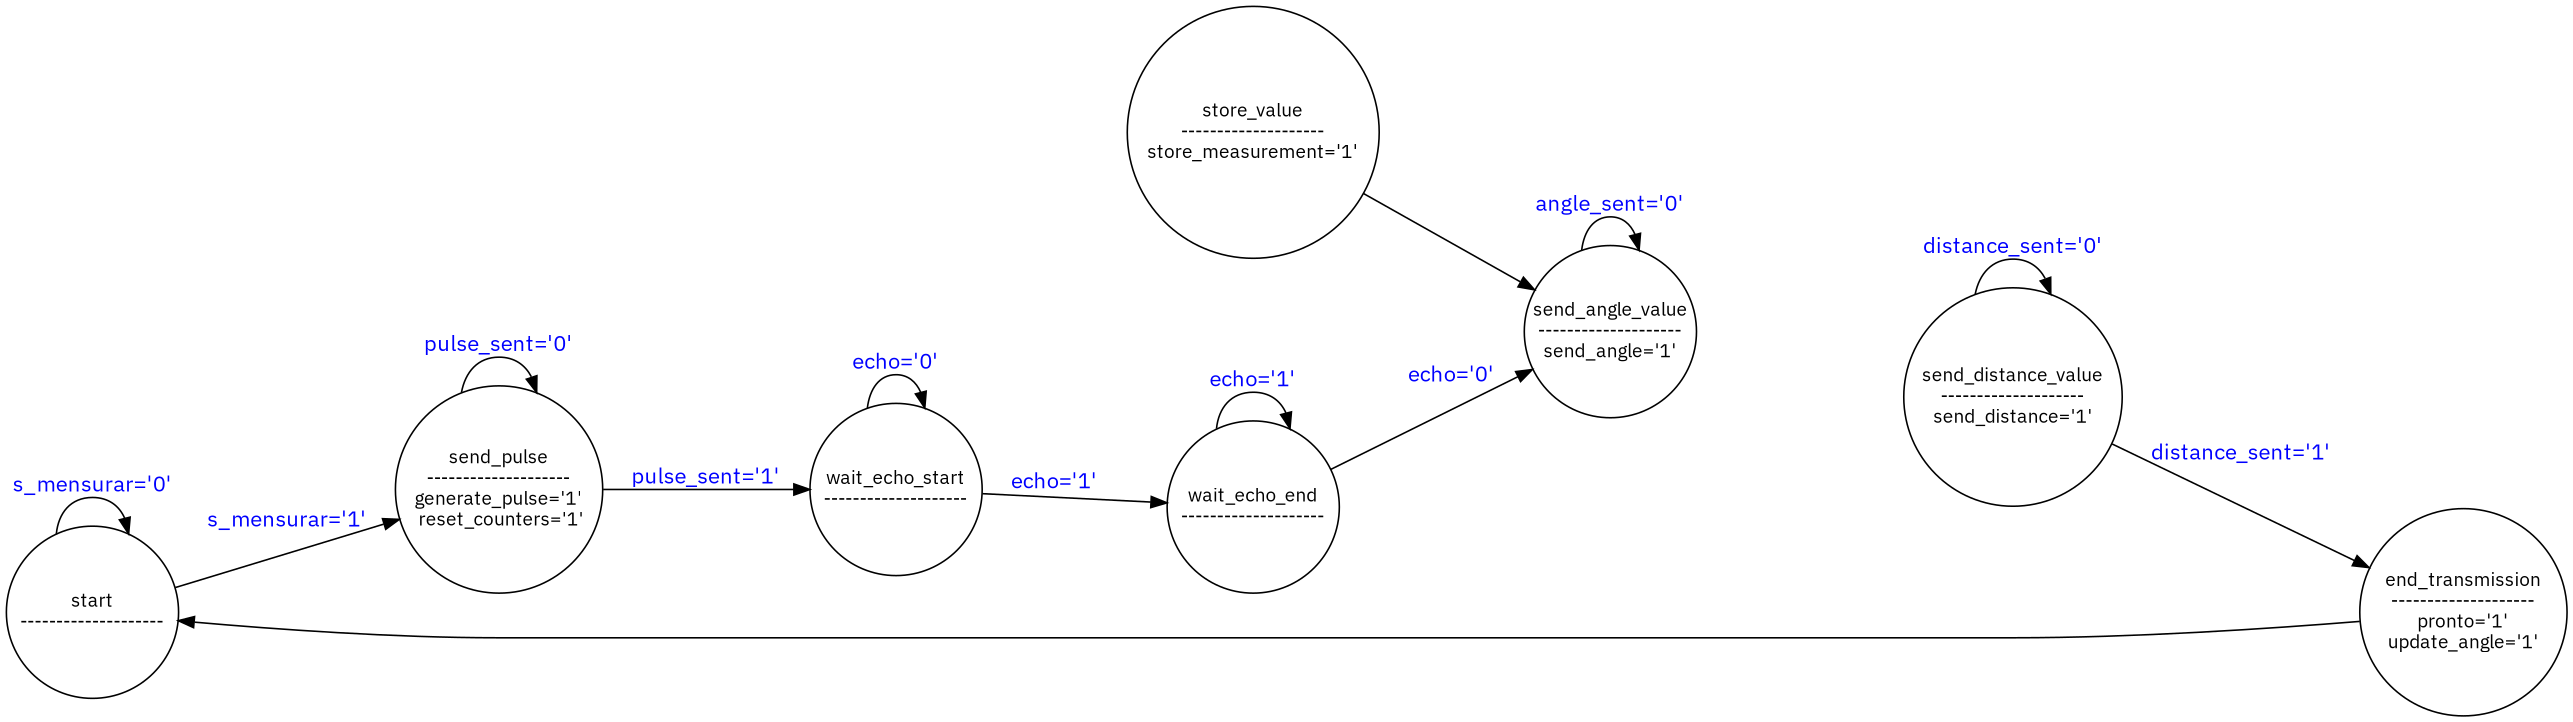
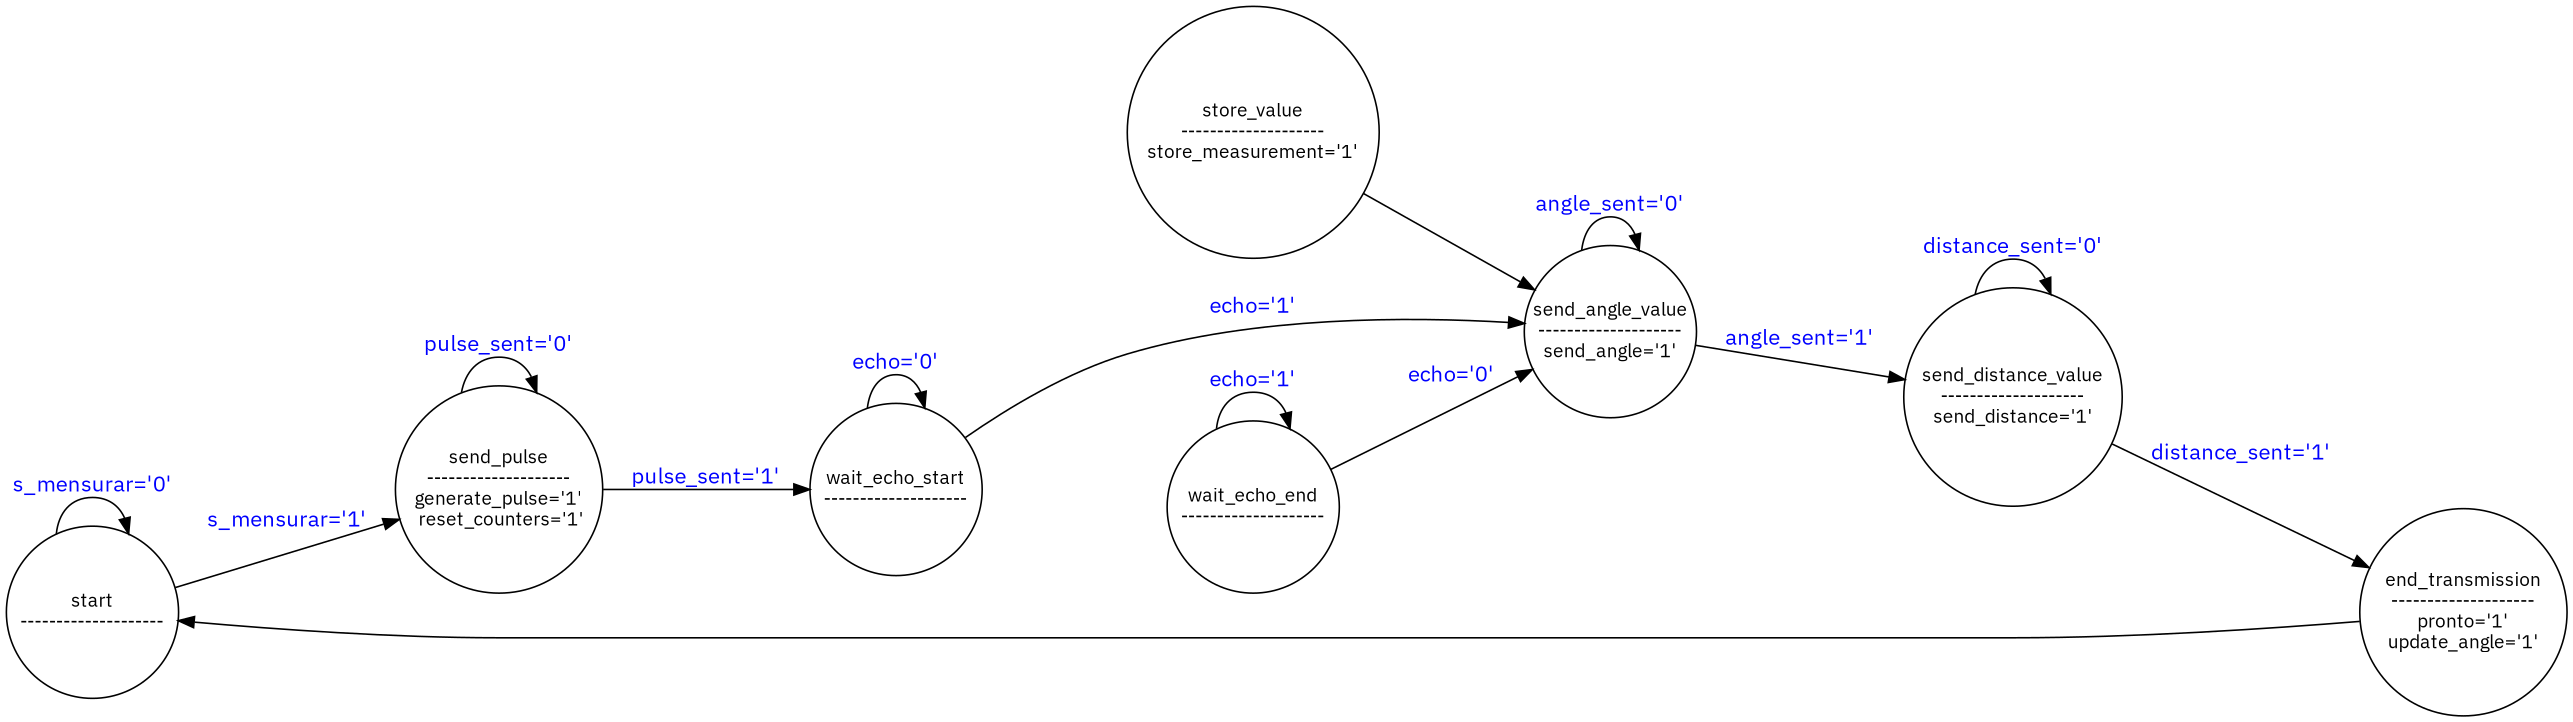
edge "send_angle_value -------------------- send_angle='1'" -> "send_distance_value -------------------- send_distance='1'": added, label "angle_sent='1'"
edge "wait_echo_start --------------------" -> "wait_echo_end --------------------": now "wait_echo_start --------------------" -> "send_angle_value -------------------- send_angle='1'"
